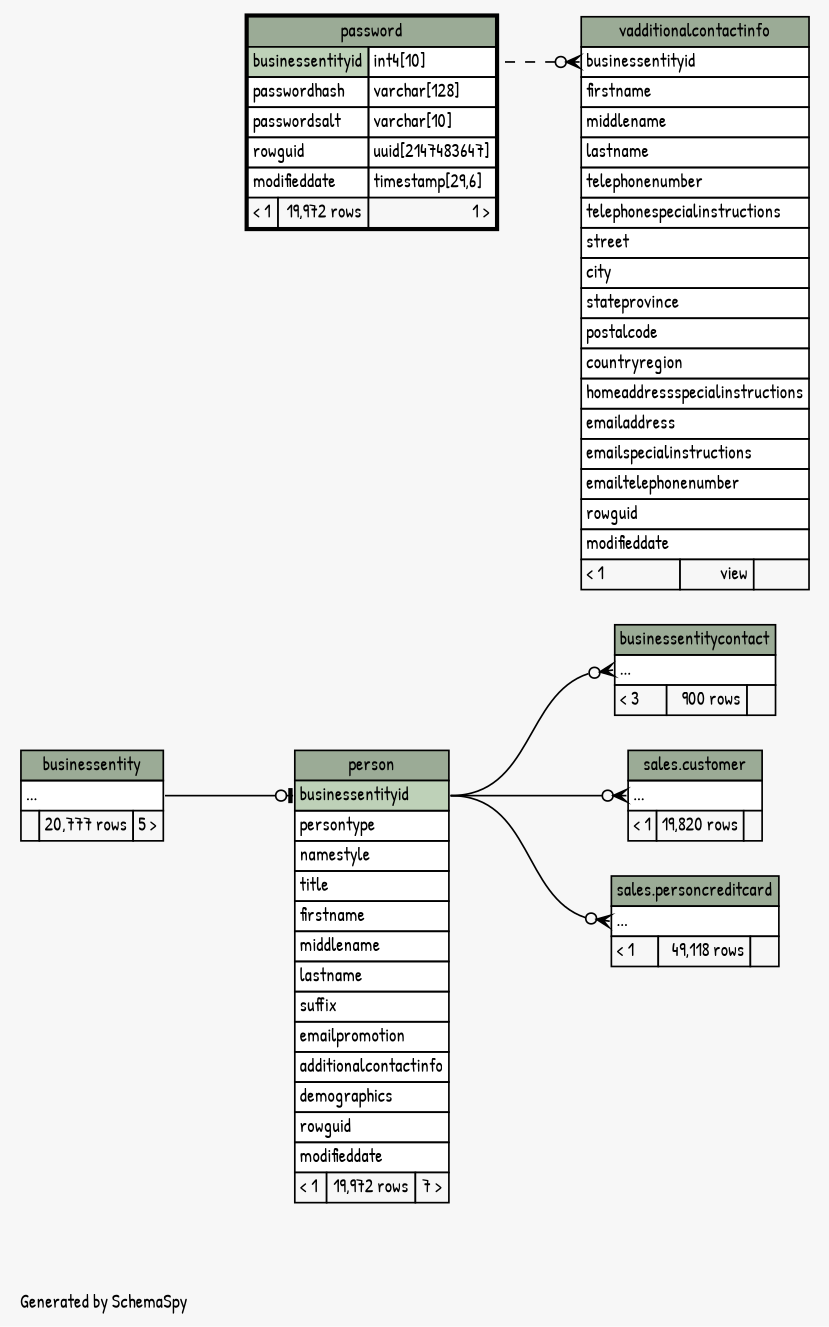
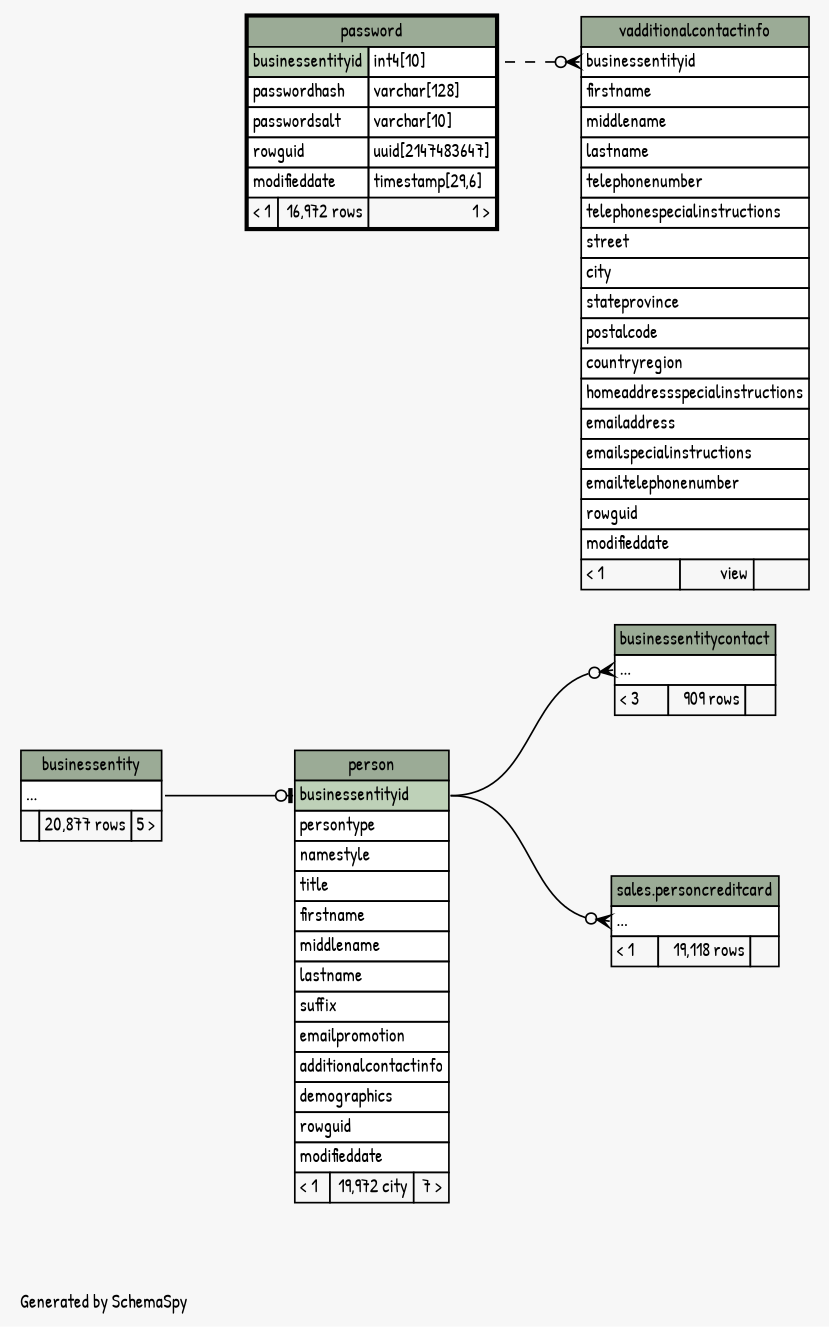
node "password": text "19,972 rows" -> "16,972 rows"
node "businessentitycontact": text "900 rows" -> "909 rows"
node "sales.customer": removed
node "businessentity": text "20,777 rows" -> "20,877 rows"
node "sales.personcreditcard": text "49,118 rows" -> "19,118 rows"
node "person": text "19,972 rows" -> "19,972 city"
